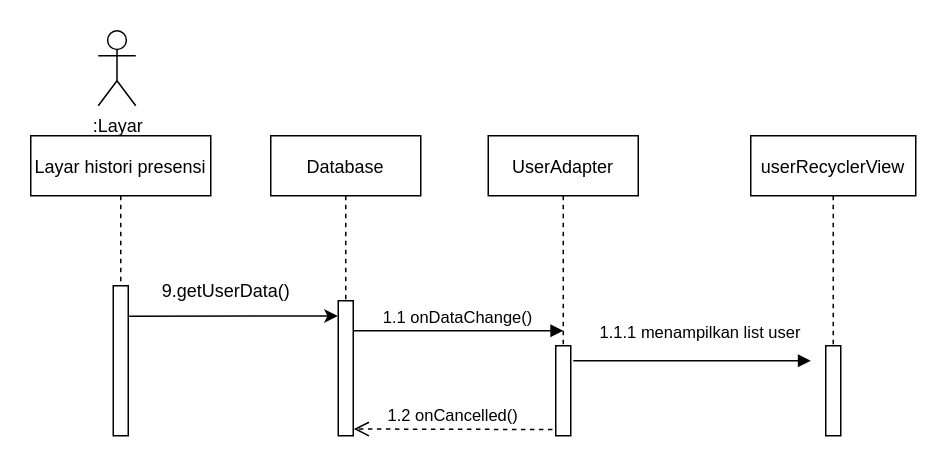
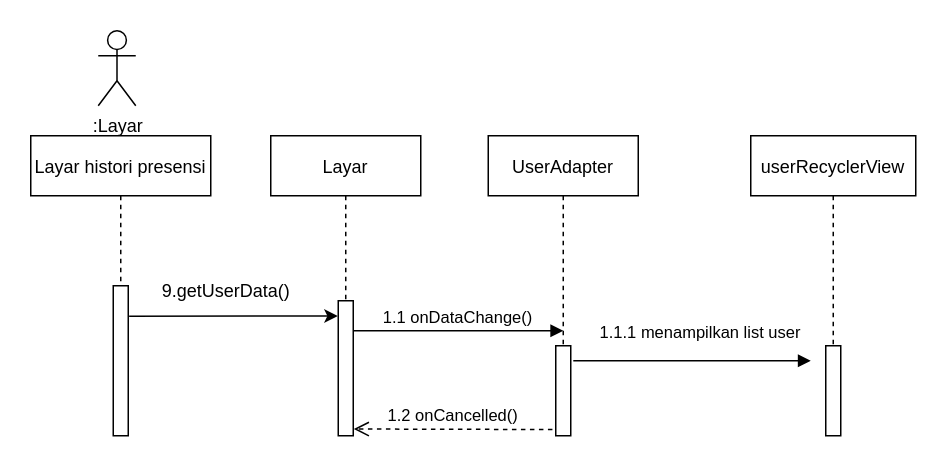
node "Database": label "Database" -> "Layar"
